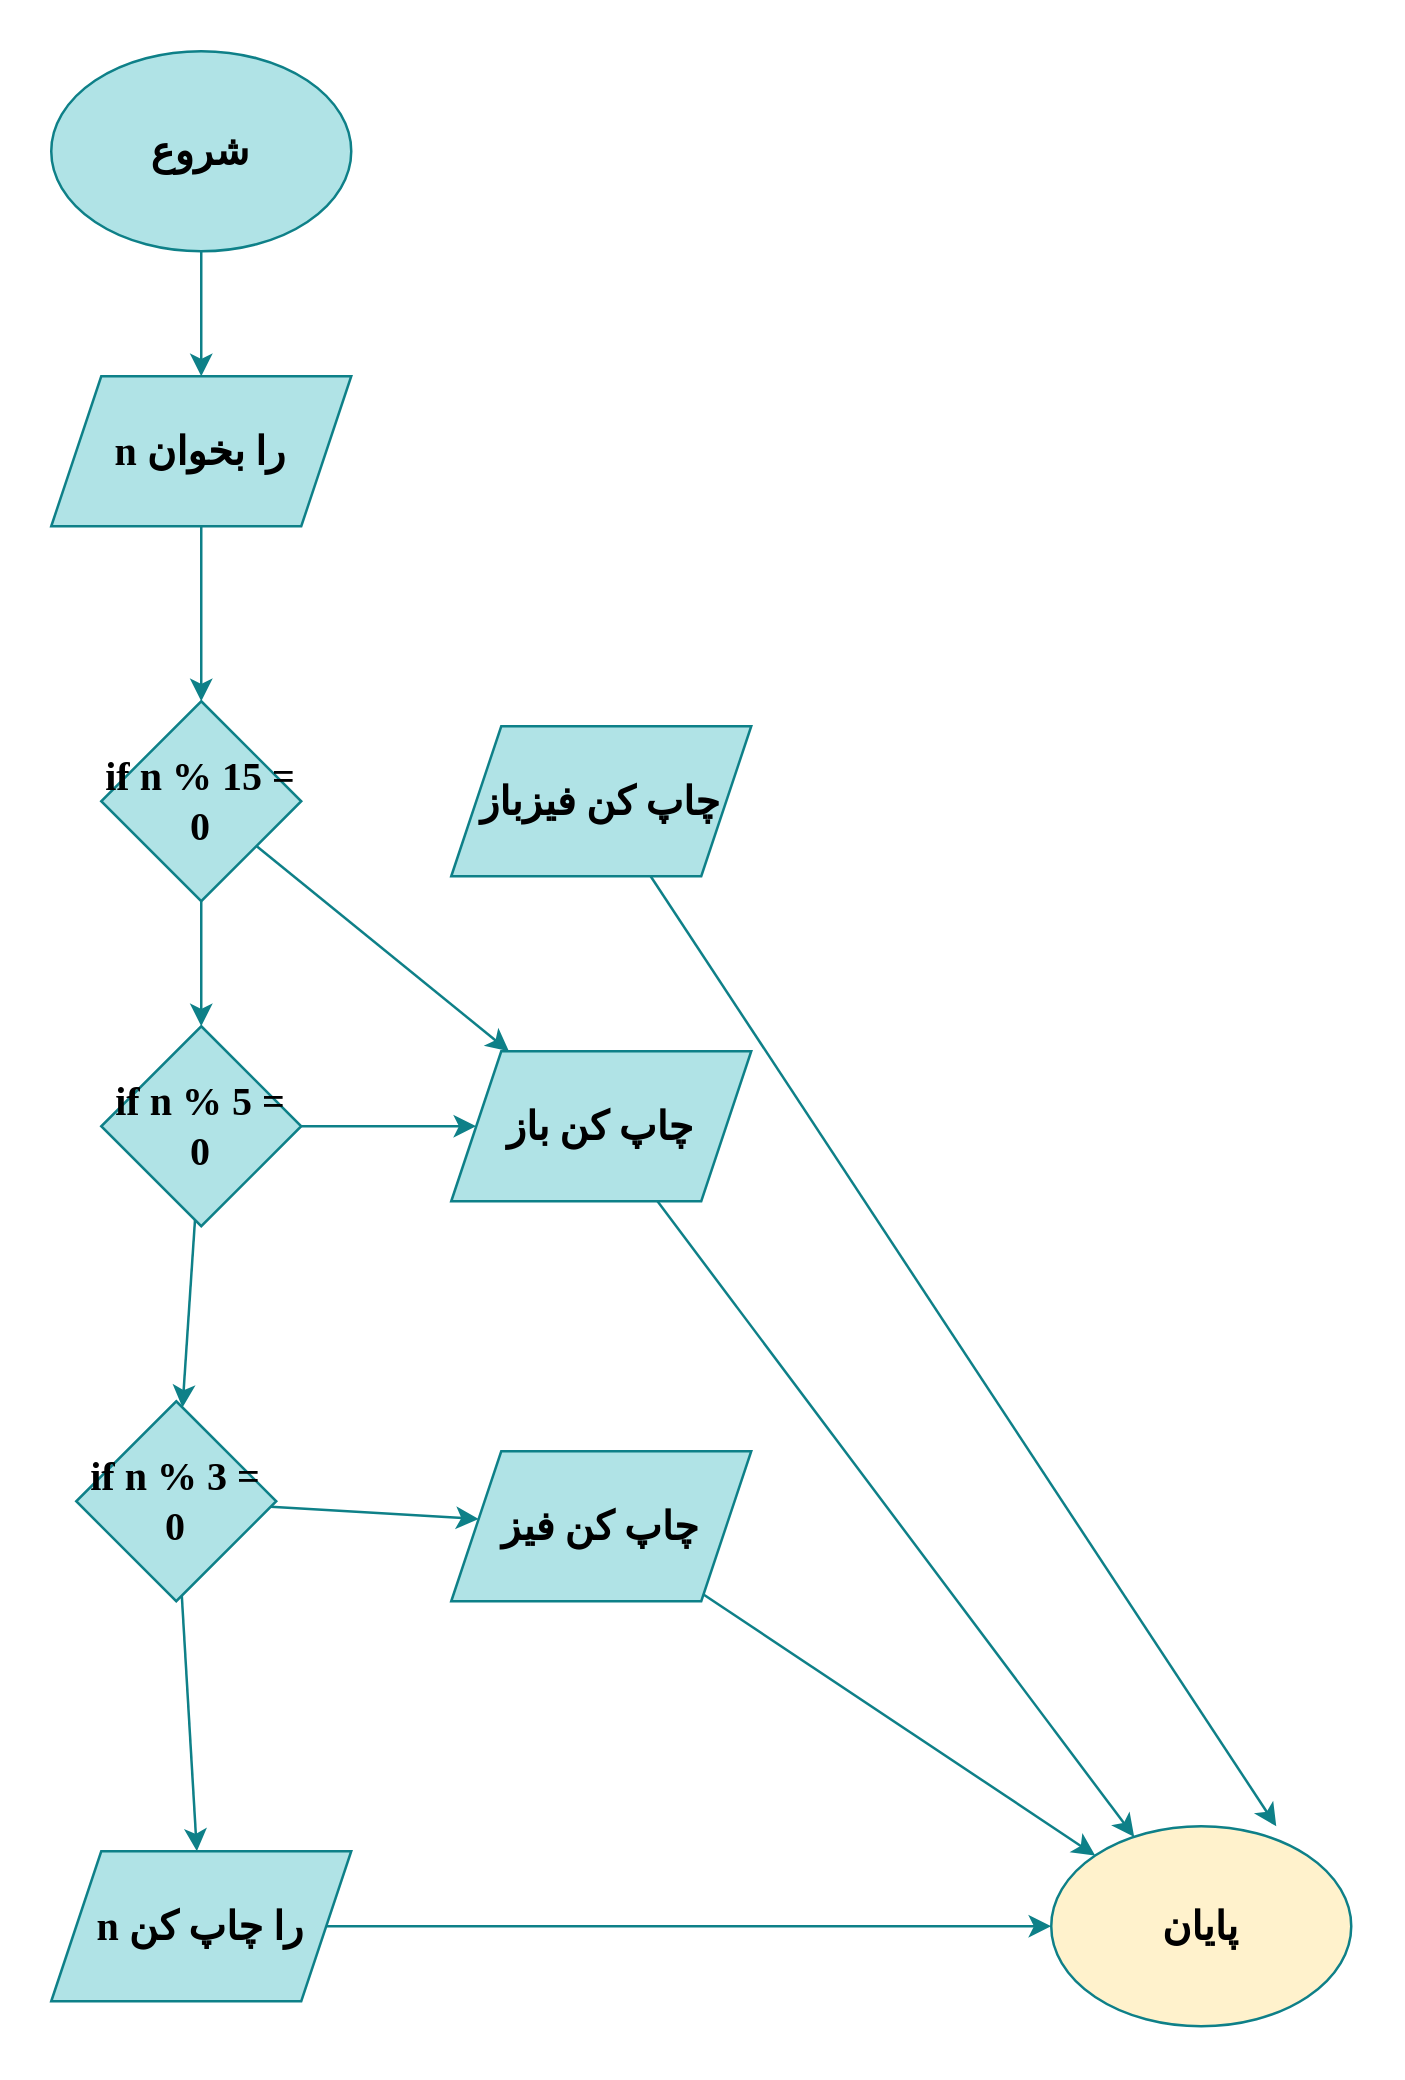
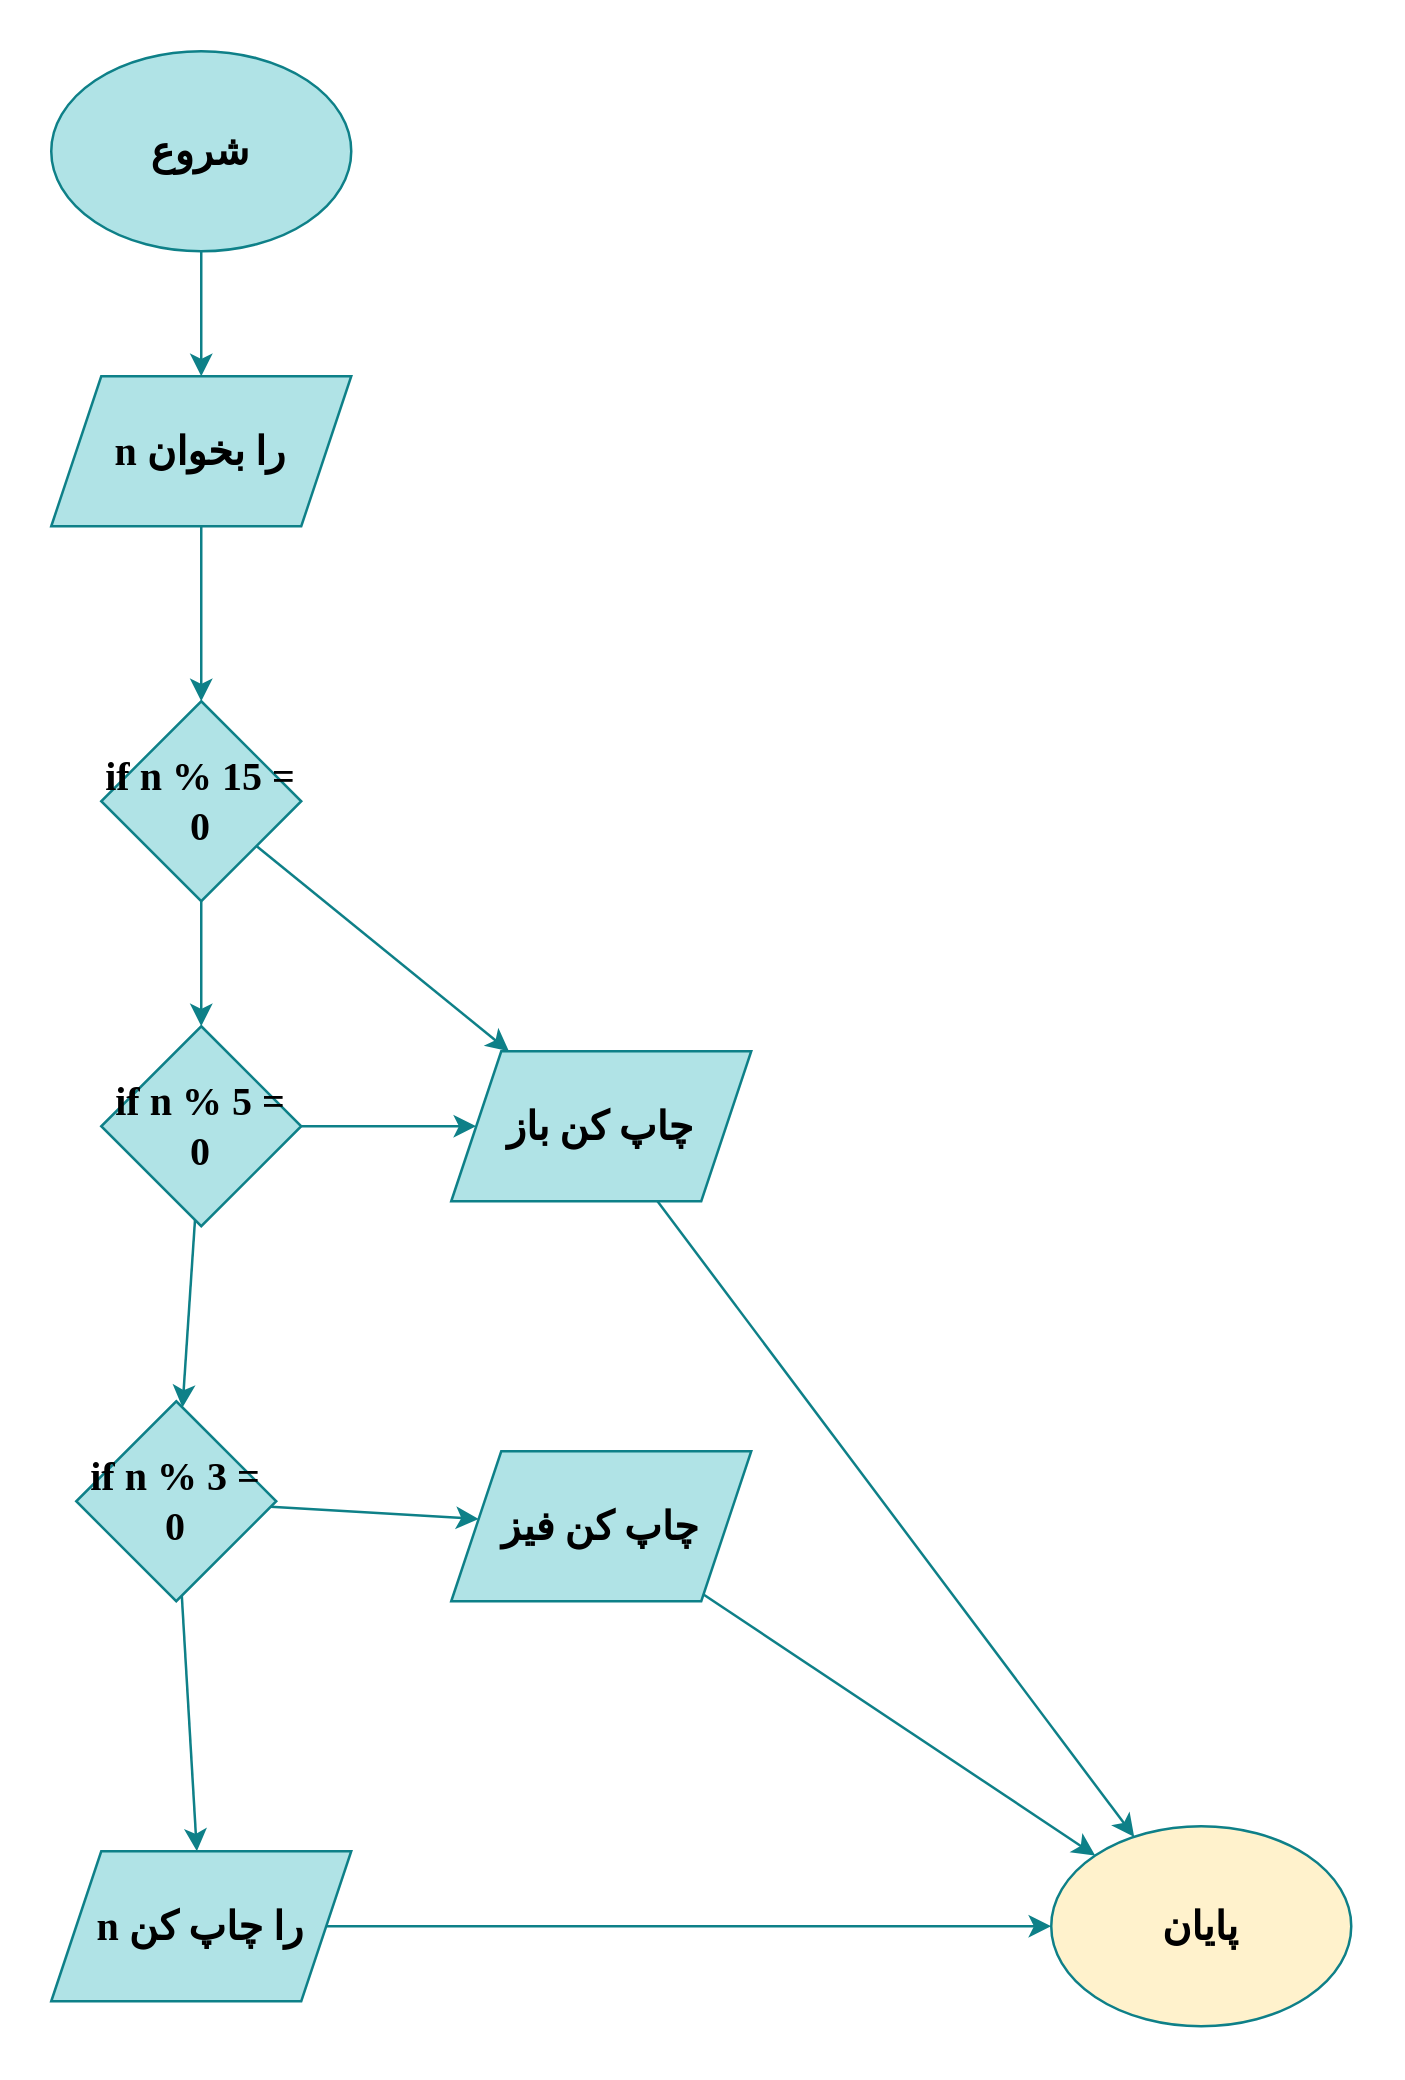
node "چاپ کن فیزباز": removed
edge "چاپ کن فیزباز" -> "پایان": removed
